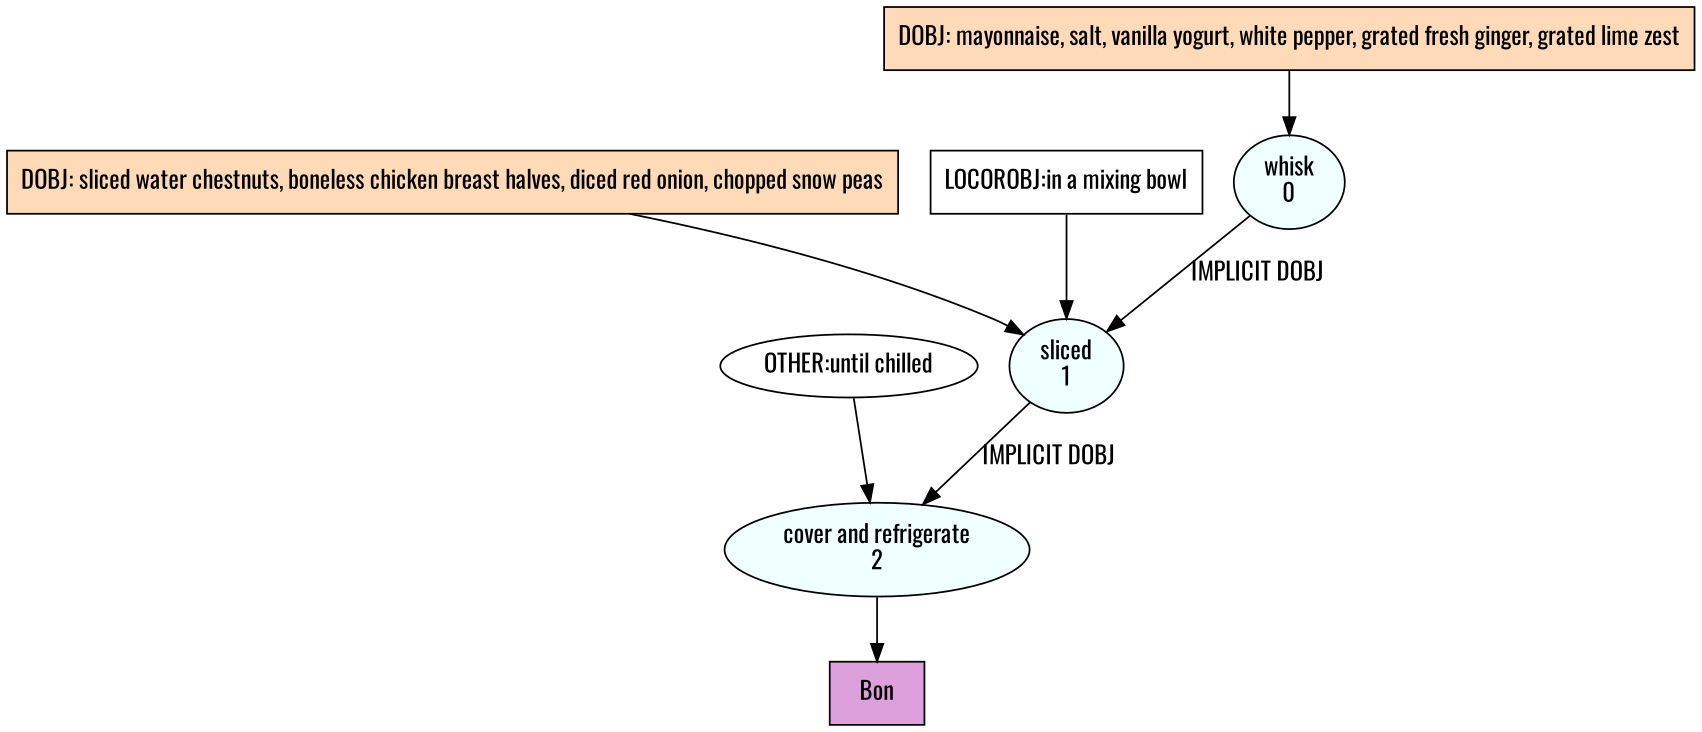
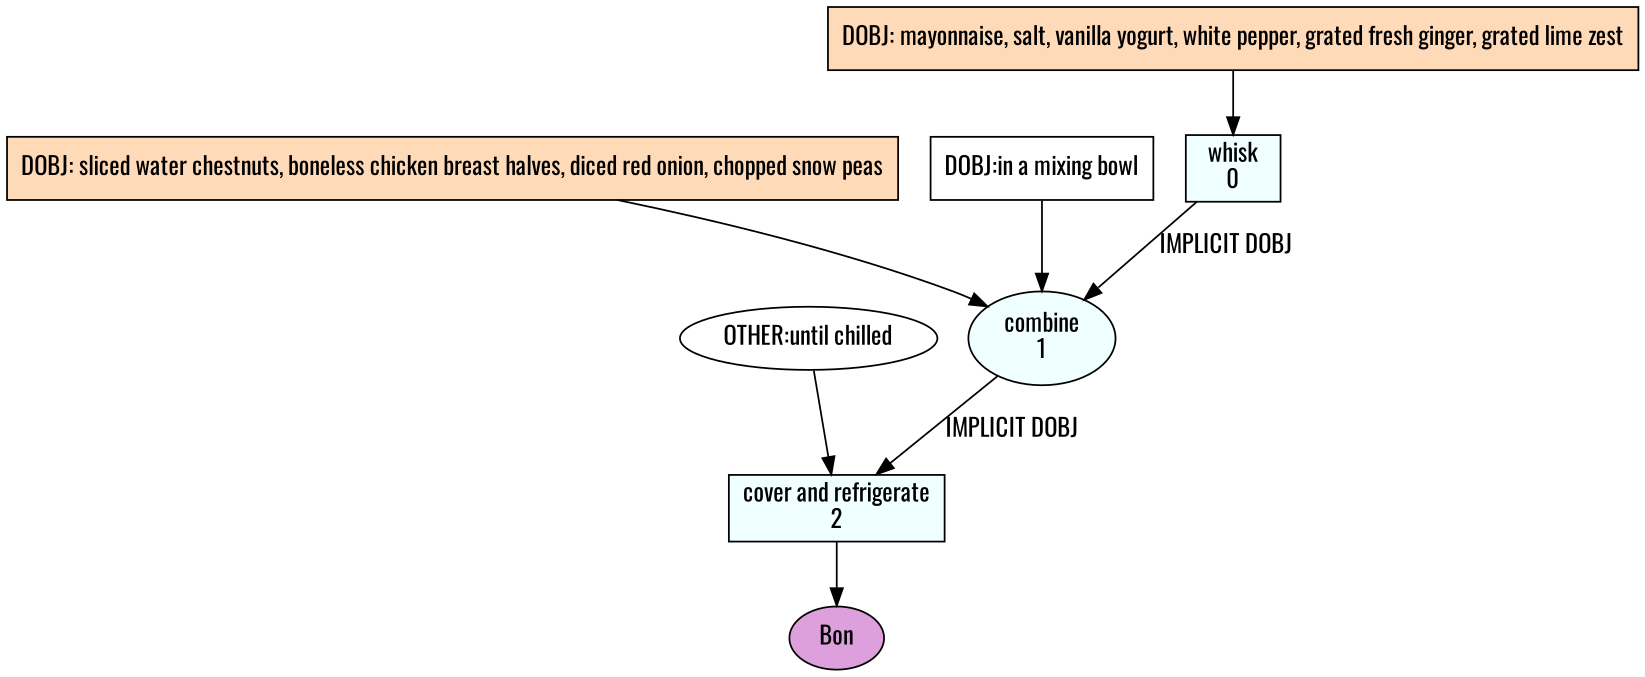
node "LOCOROBJ:in a mixing bowl": label "LOCOROBJ:in a mixing bowl" -> "DOBJ:in a mixing bowl"
node "whisk 0": shape ellipse -> box
node "sliced 1": label "sliced 1" -> "combine 1"
node "cover and refrigerate 2": shape ellipse -> box
node "Bon": shape box -> ellipse
